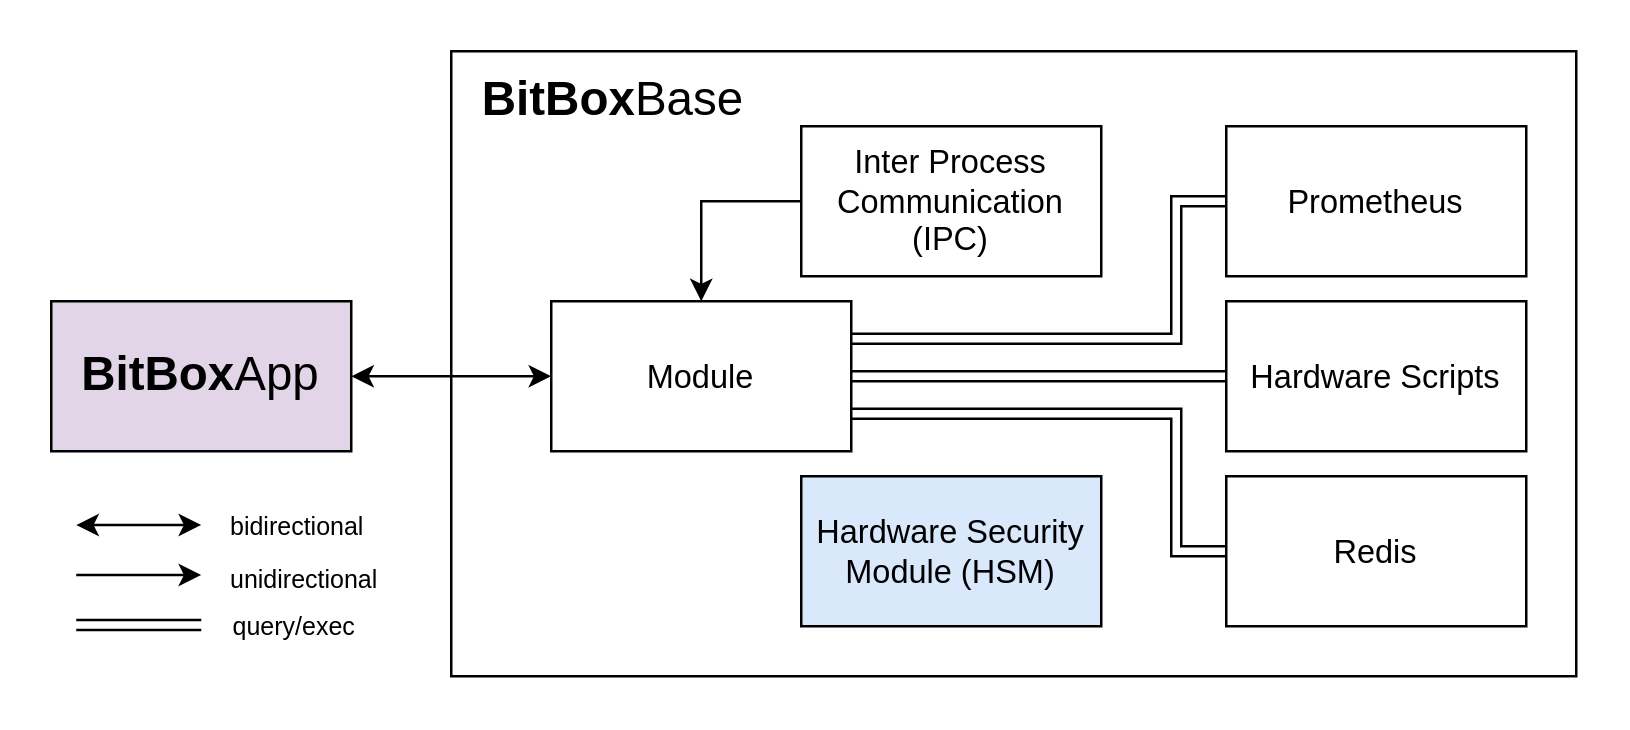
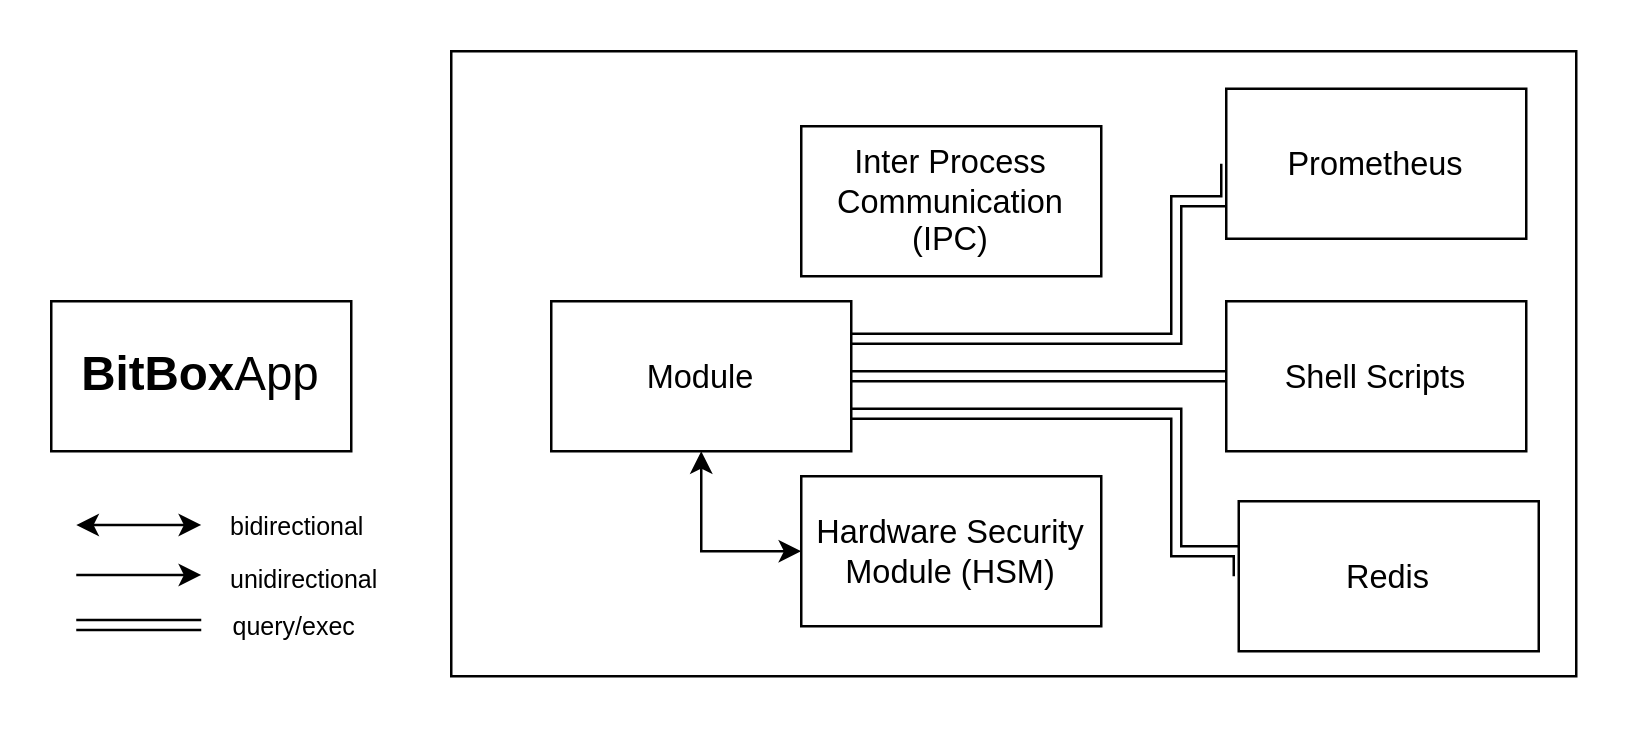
node "BitBoxBase": removed
edge "Inter Process Communication(IPC)" -> "Module": removed
node "Prometheus": moved (1376, 201) -> (1376, 164)
node "BitBoxApp": fillcolor #e1d5e7 -> #ffffff
edge "BitBoxApp" -- "Module": removed
node "Hardware Scripts": label "Hardware Scripts" -> "Shell Scripts"
edge "Module" -- "Hardware Security Module (HSM)": added
node "Hardware Security Module (HSM)": fillcolor #dae8fc -> #ffffff
node "Redis": moved (1376, 551) -> (1389, 576)
